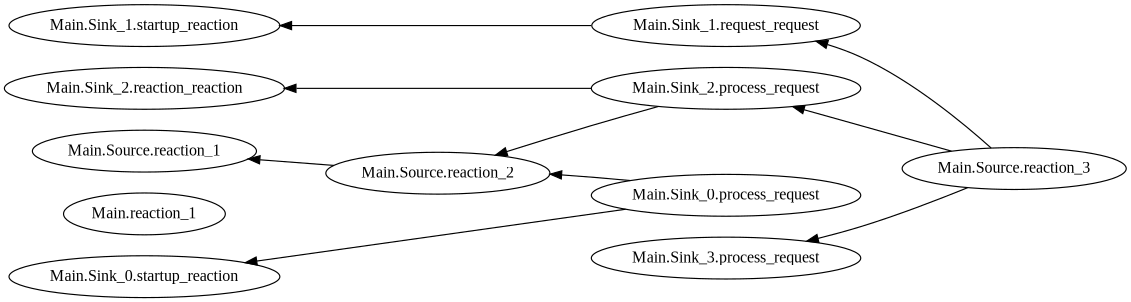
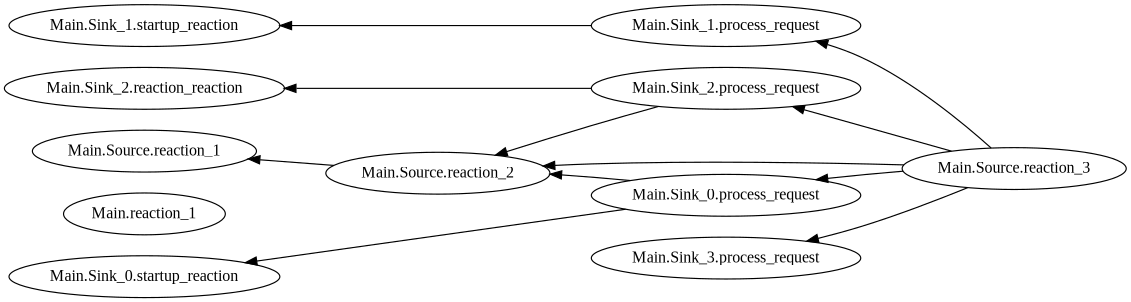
node "Main.Sink_1.request_request": label "Main.Sink_1.request_request" -> "Main.Sink_1.process_request"
edge "Main.Source.reaction_3" -> "Main.Source.reaction_2": added
edge "Main.Source.reaction_3" -> "Main.Sink_0.process_request": added
